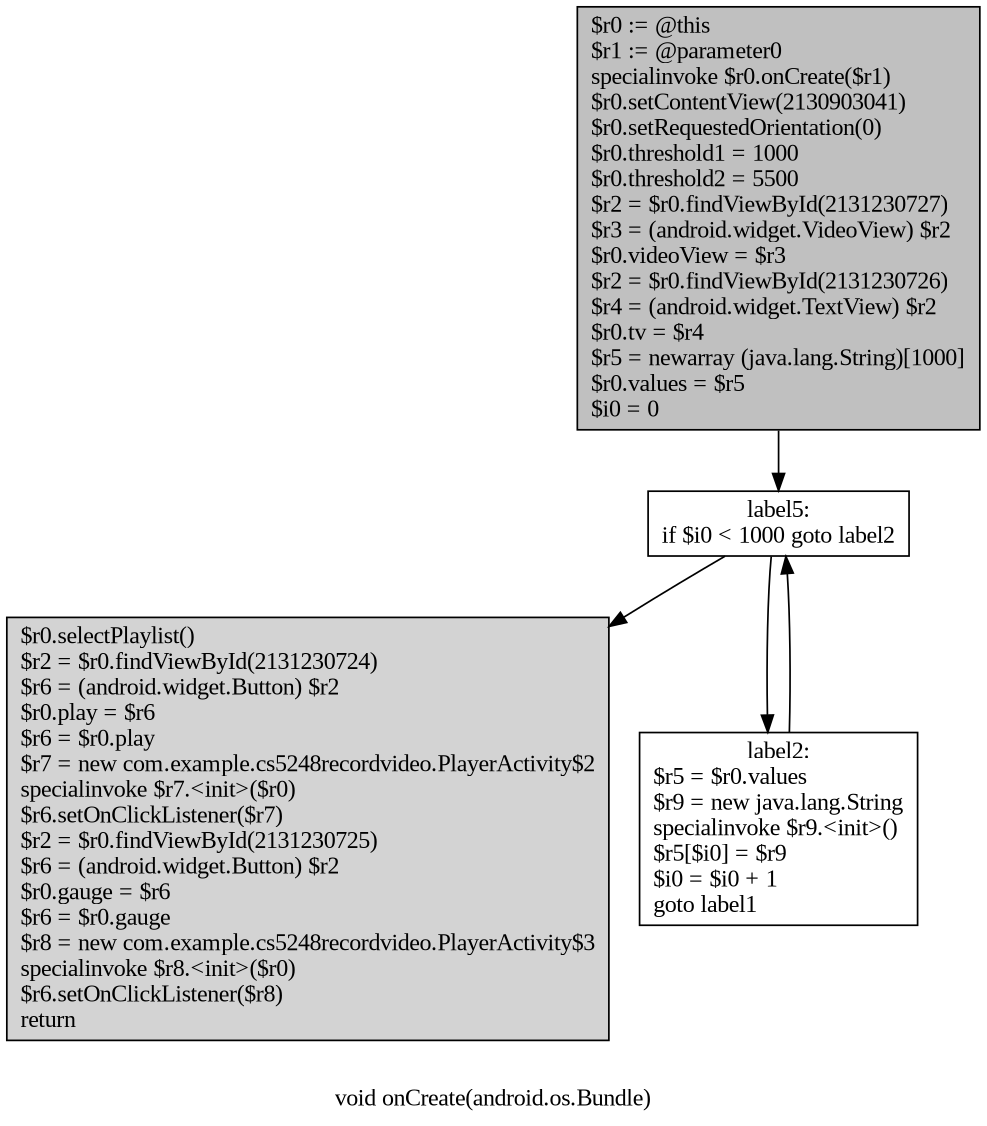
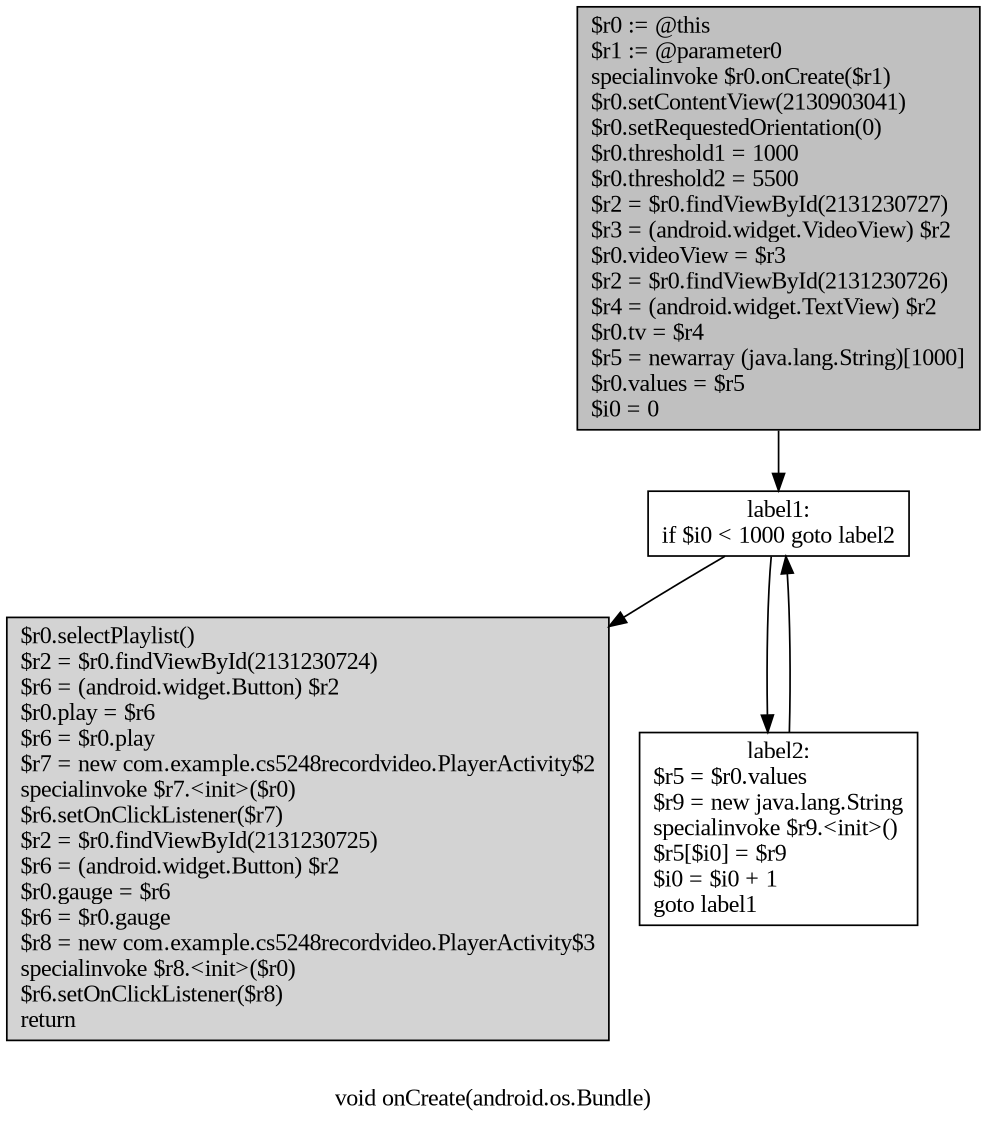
node "label5: if $i0 < 1000 goto label2": label "label5: if $i0 < 1000 goto label2" -> "label1: if $i0 < 1000 goto label2"
